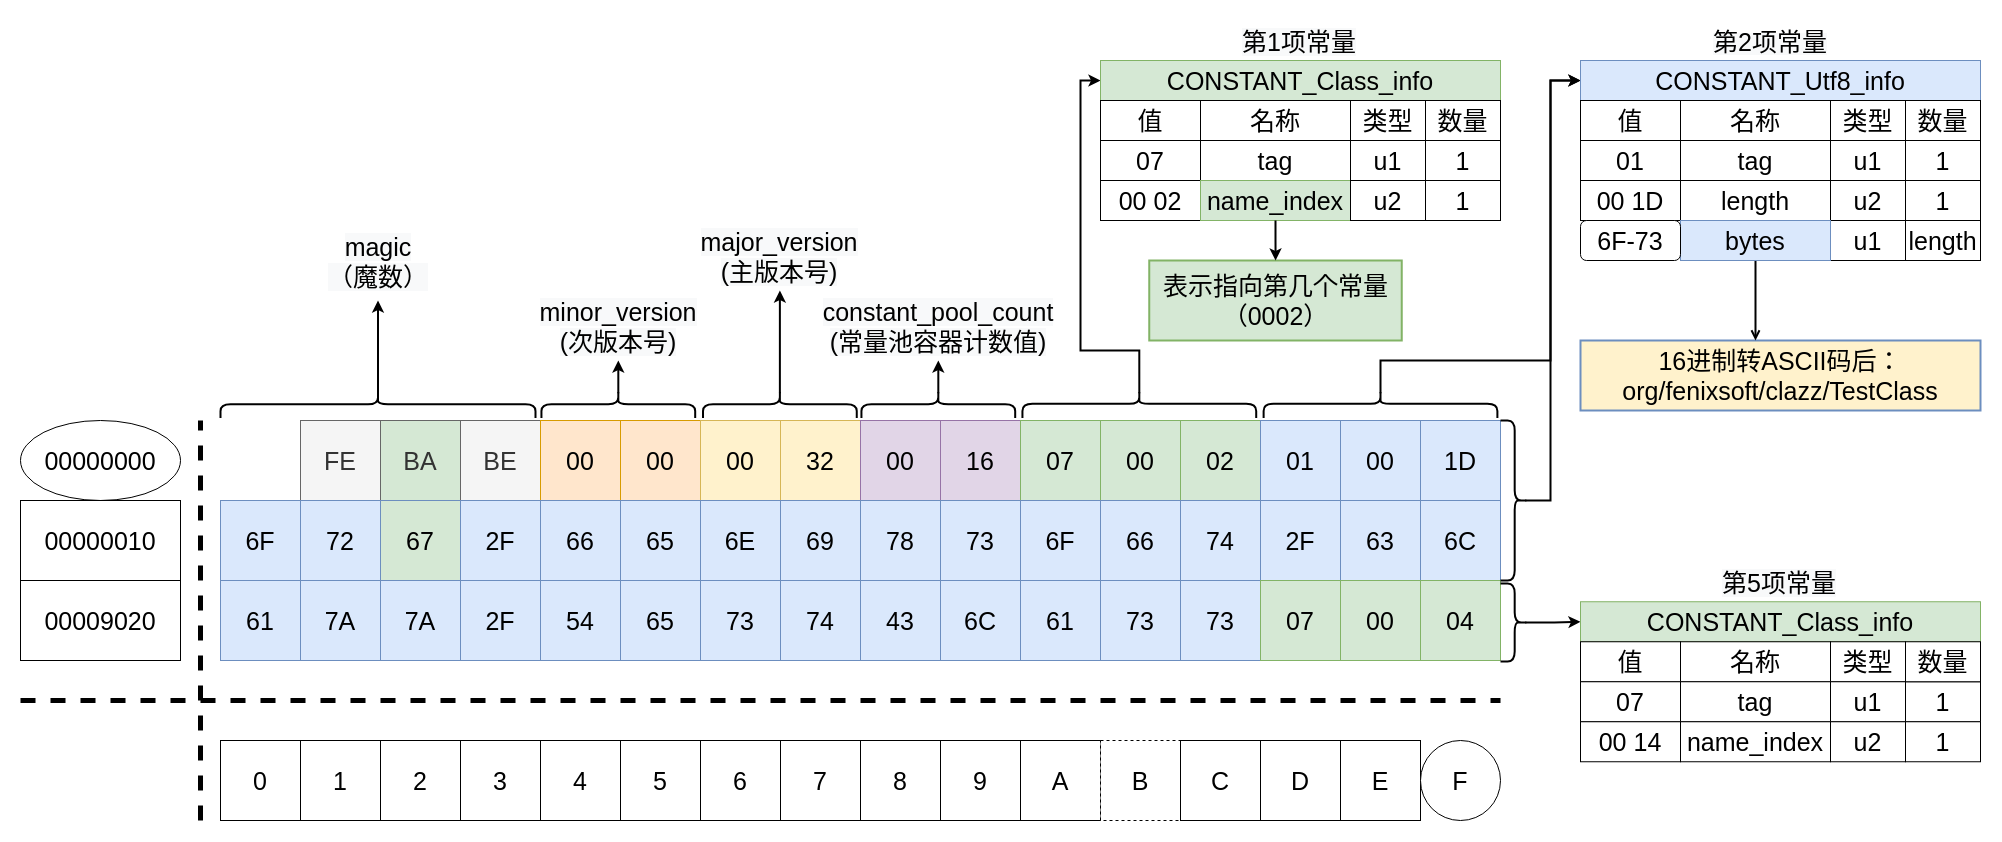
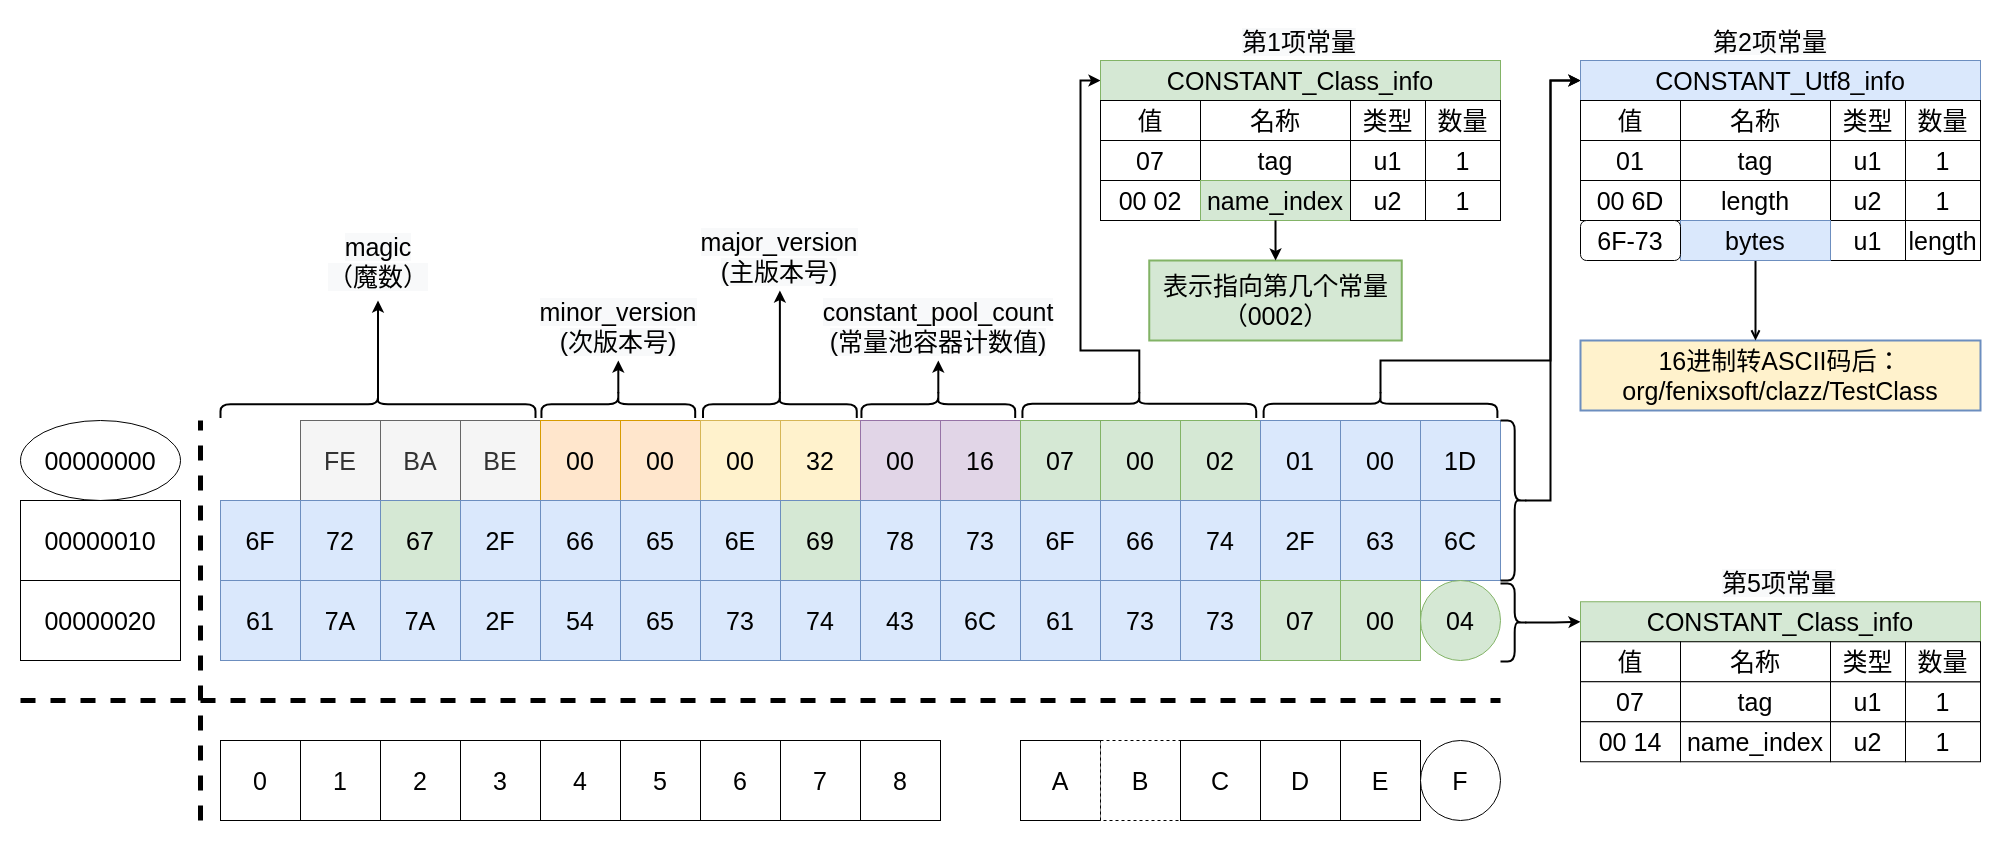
node "00 1D": label "00 1D" -> "00 6D"
node "BA": fillcolor #d5e8d4 -> #f5f5f5
node "69": fillcolor #dae8fc -> #d5e8d4
node "00009020": label "00009020" -> "00000020"
node "04": shape rectangle -> ellipse
node "9": removed
